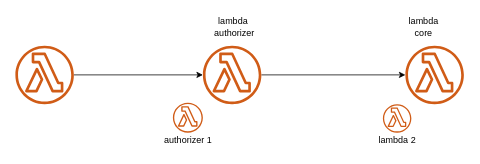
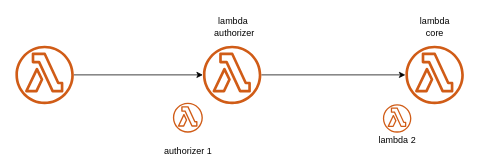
node "lambda core": moved (423, 27) -> (435, 27)
node "authorizer 1": moved (188, 140) -> (188, 151)
